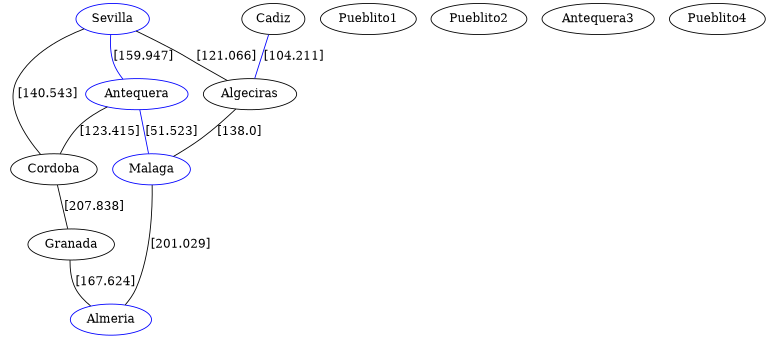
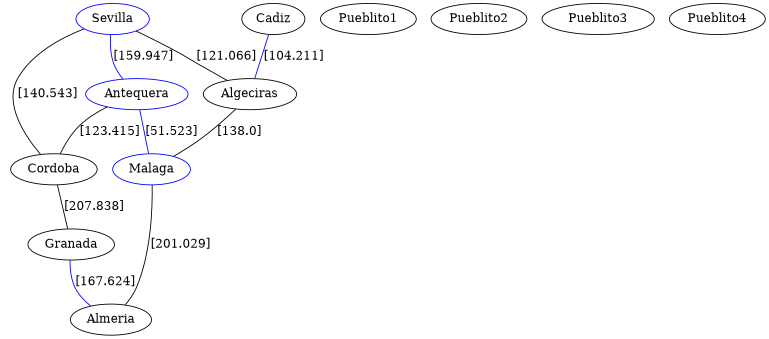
node "Antequera3": label "Antequera3" -> "Pueblito3"
edge "Granada" -- "Almeria": color black -> blue
node "Almeria": color blue -> black
